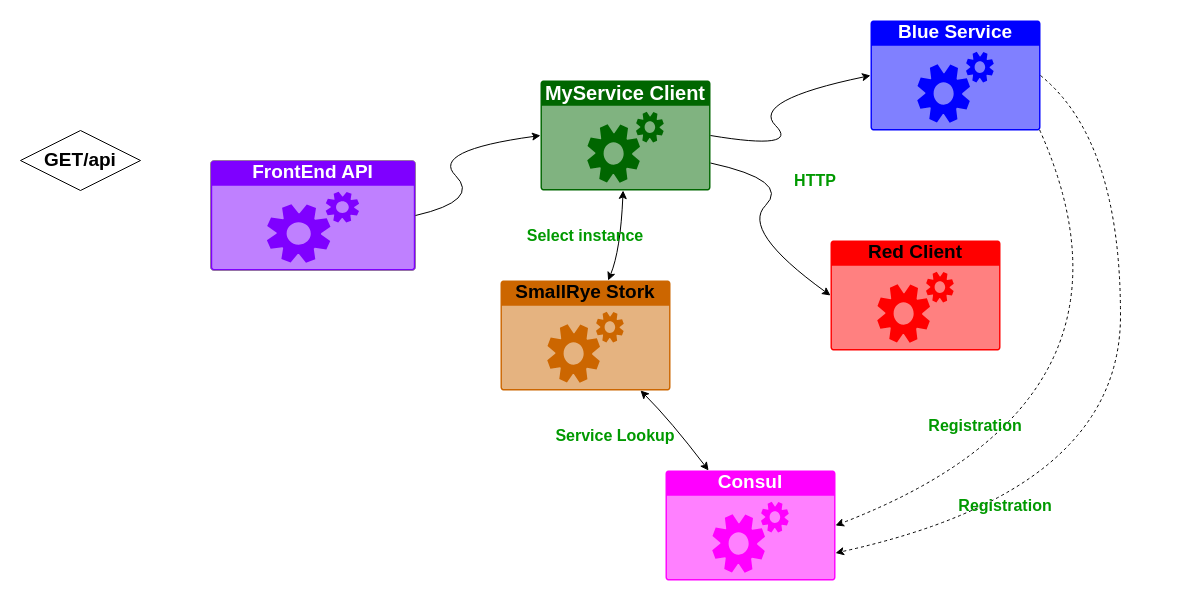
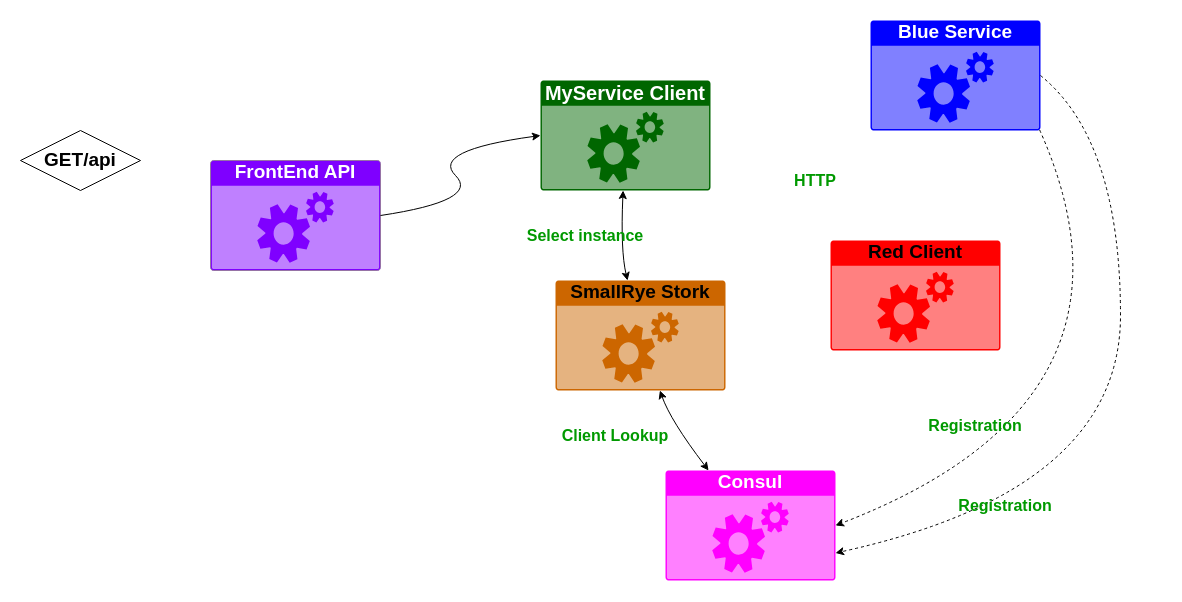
edge "MyService Client" -> "Blue Service": removed
node "FrontEnd API": size 205x110 -> 170x110
edge "MyService Client" -> "Red Client": removed
node "SmallRye Stork": moved (586, 336) -> (641, 336)
node "Service Lookup": label "Service Lookup" -> "Client Lookup"
